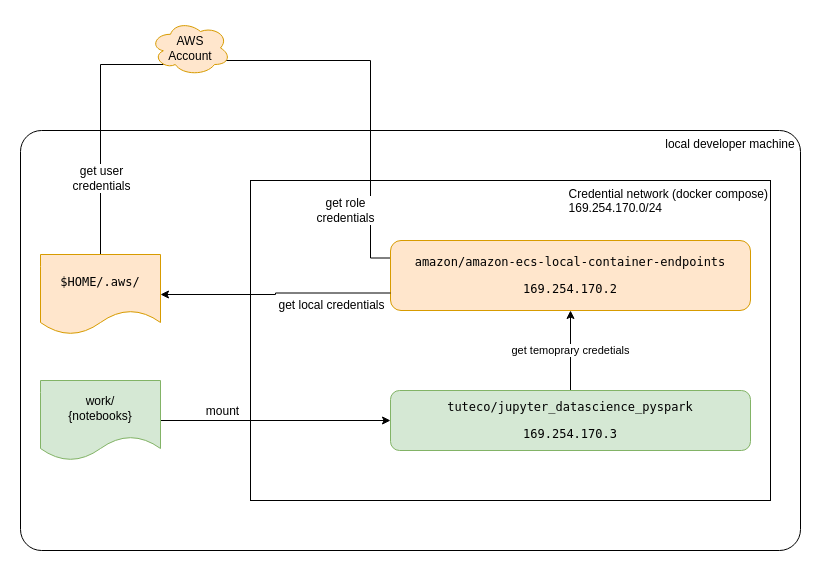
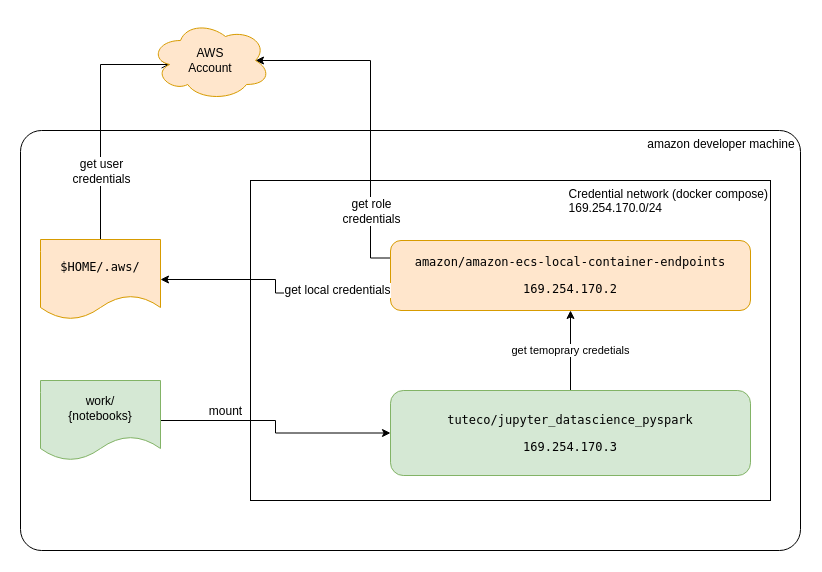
node "AWS Account": size 80x55 -> 120x80
node "local developer machine": label "local developer machine" -> "amazon developer machine"
node "$HOME/.aws/": moved (101, 295) -> (101, 280)
node "tuteco/jupyter_datascience_pyspark169.254.170.3": size 360x60 -> 360x85
